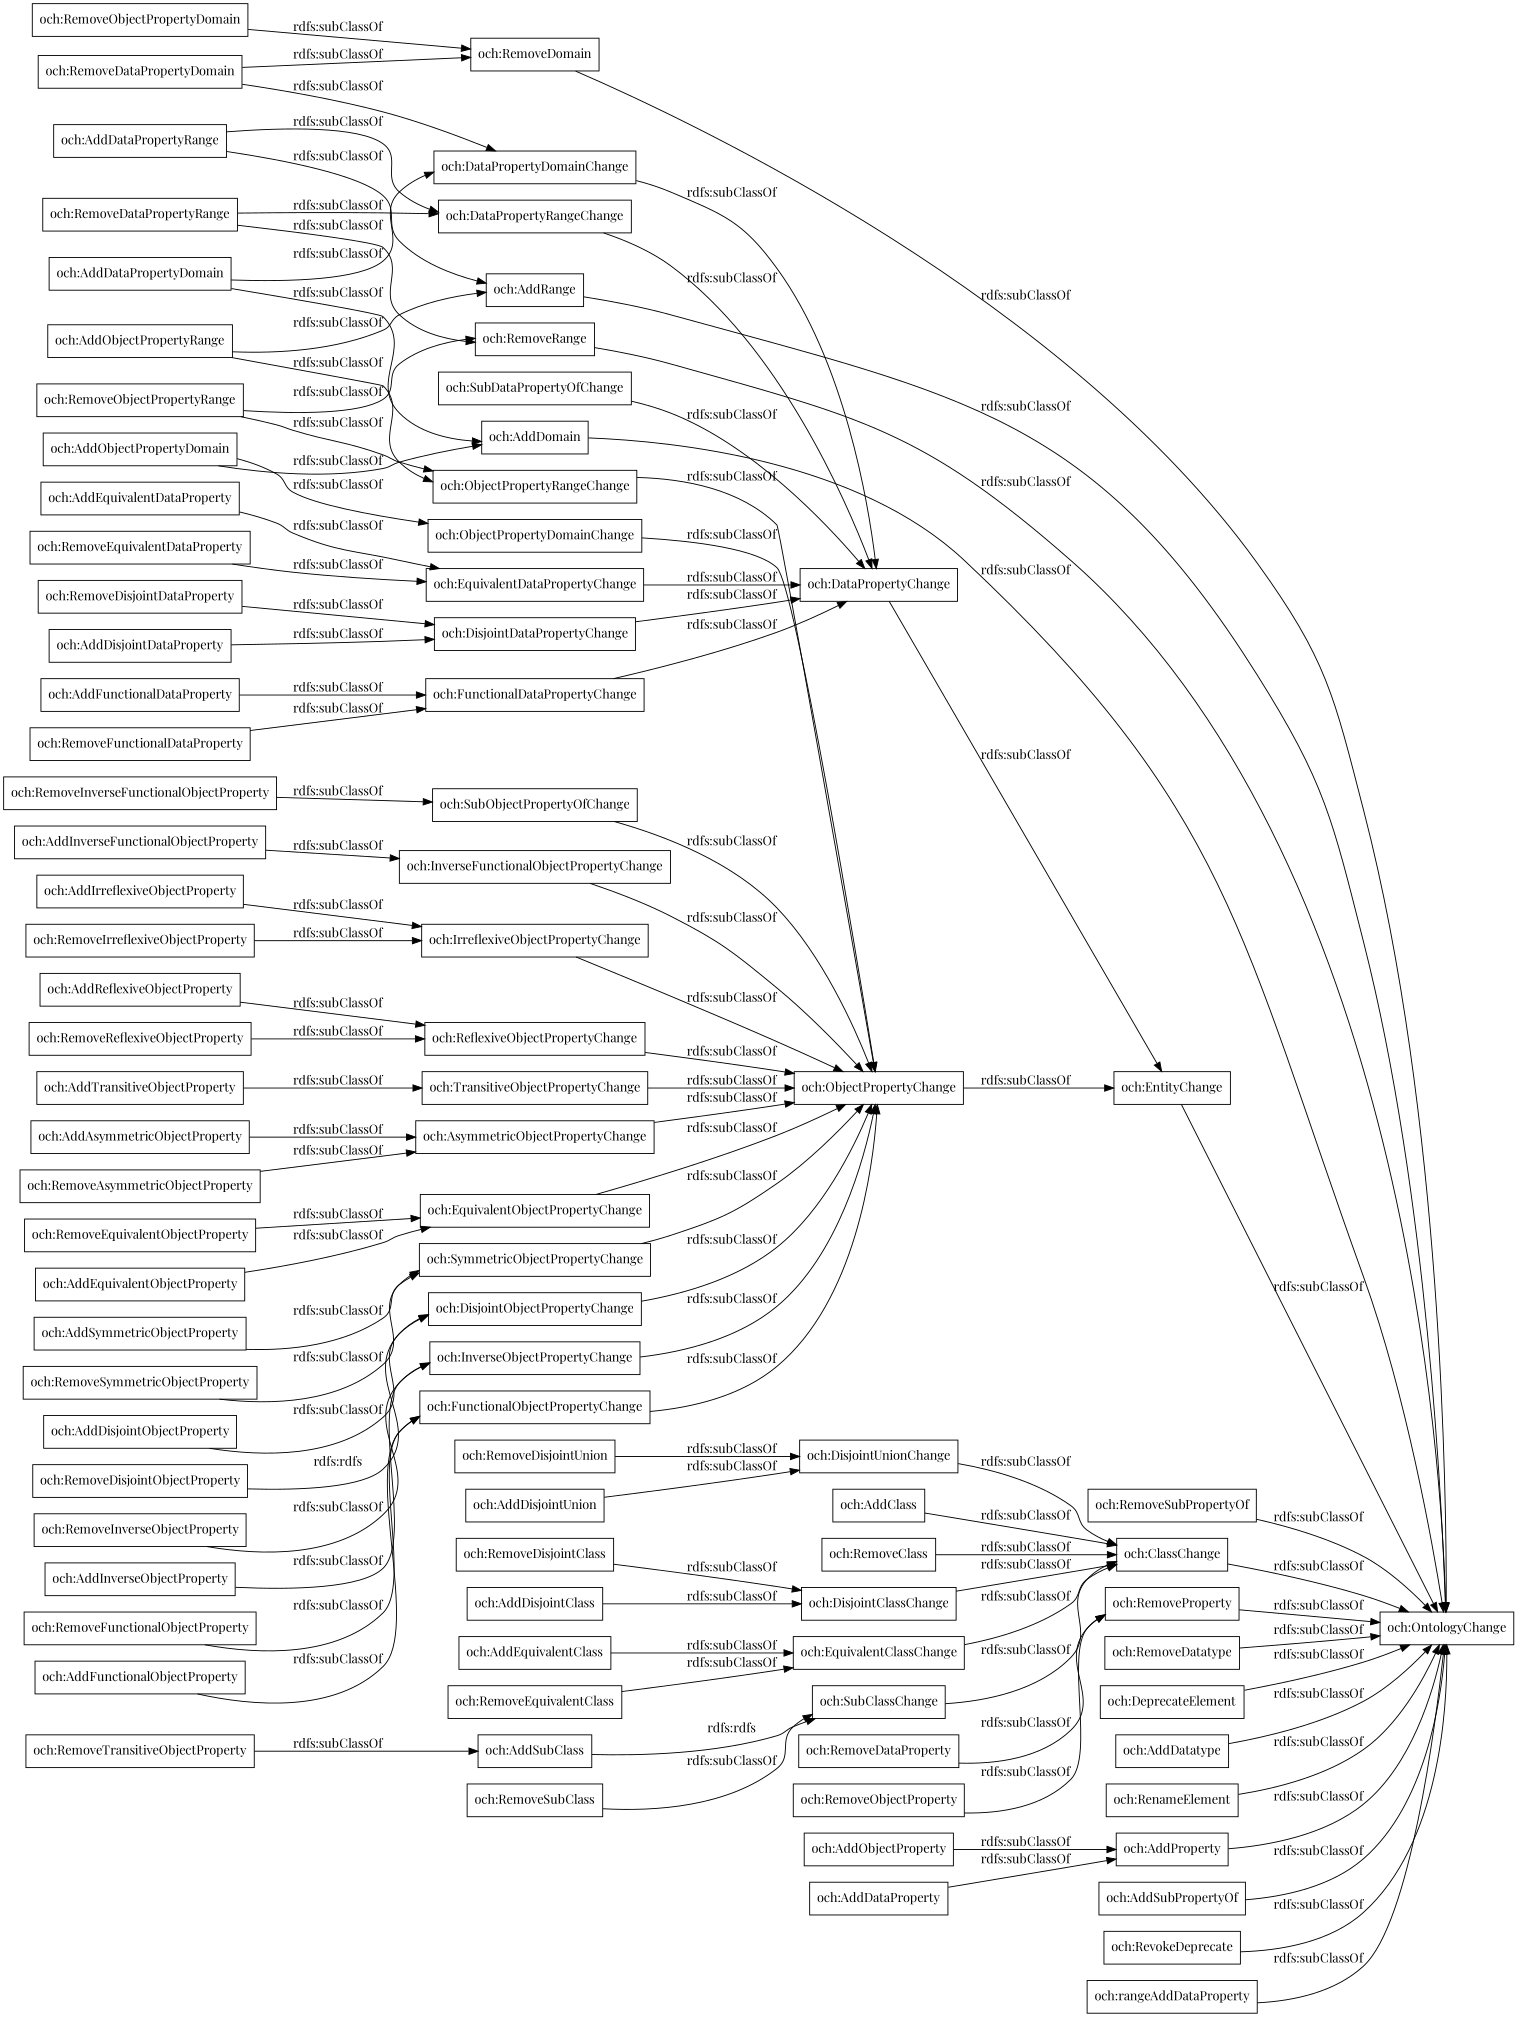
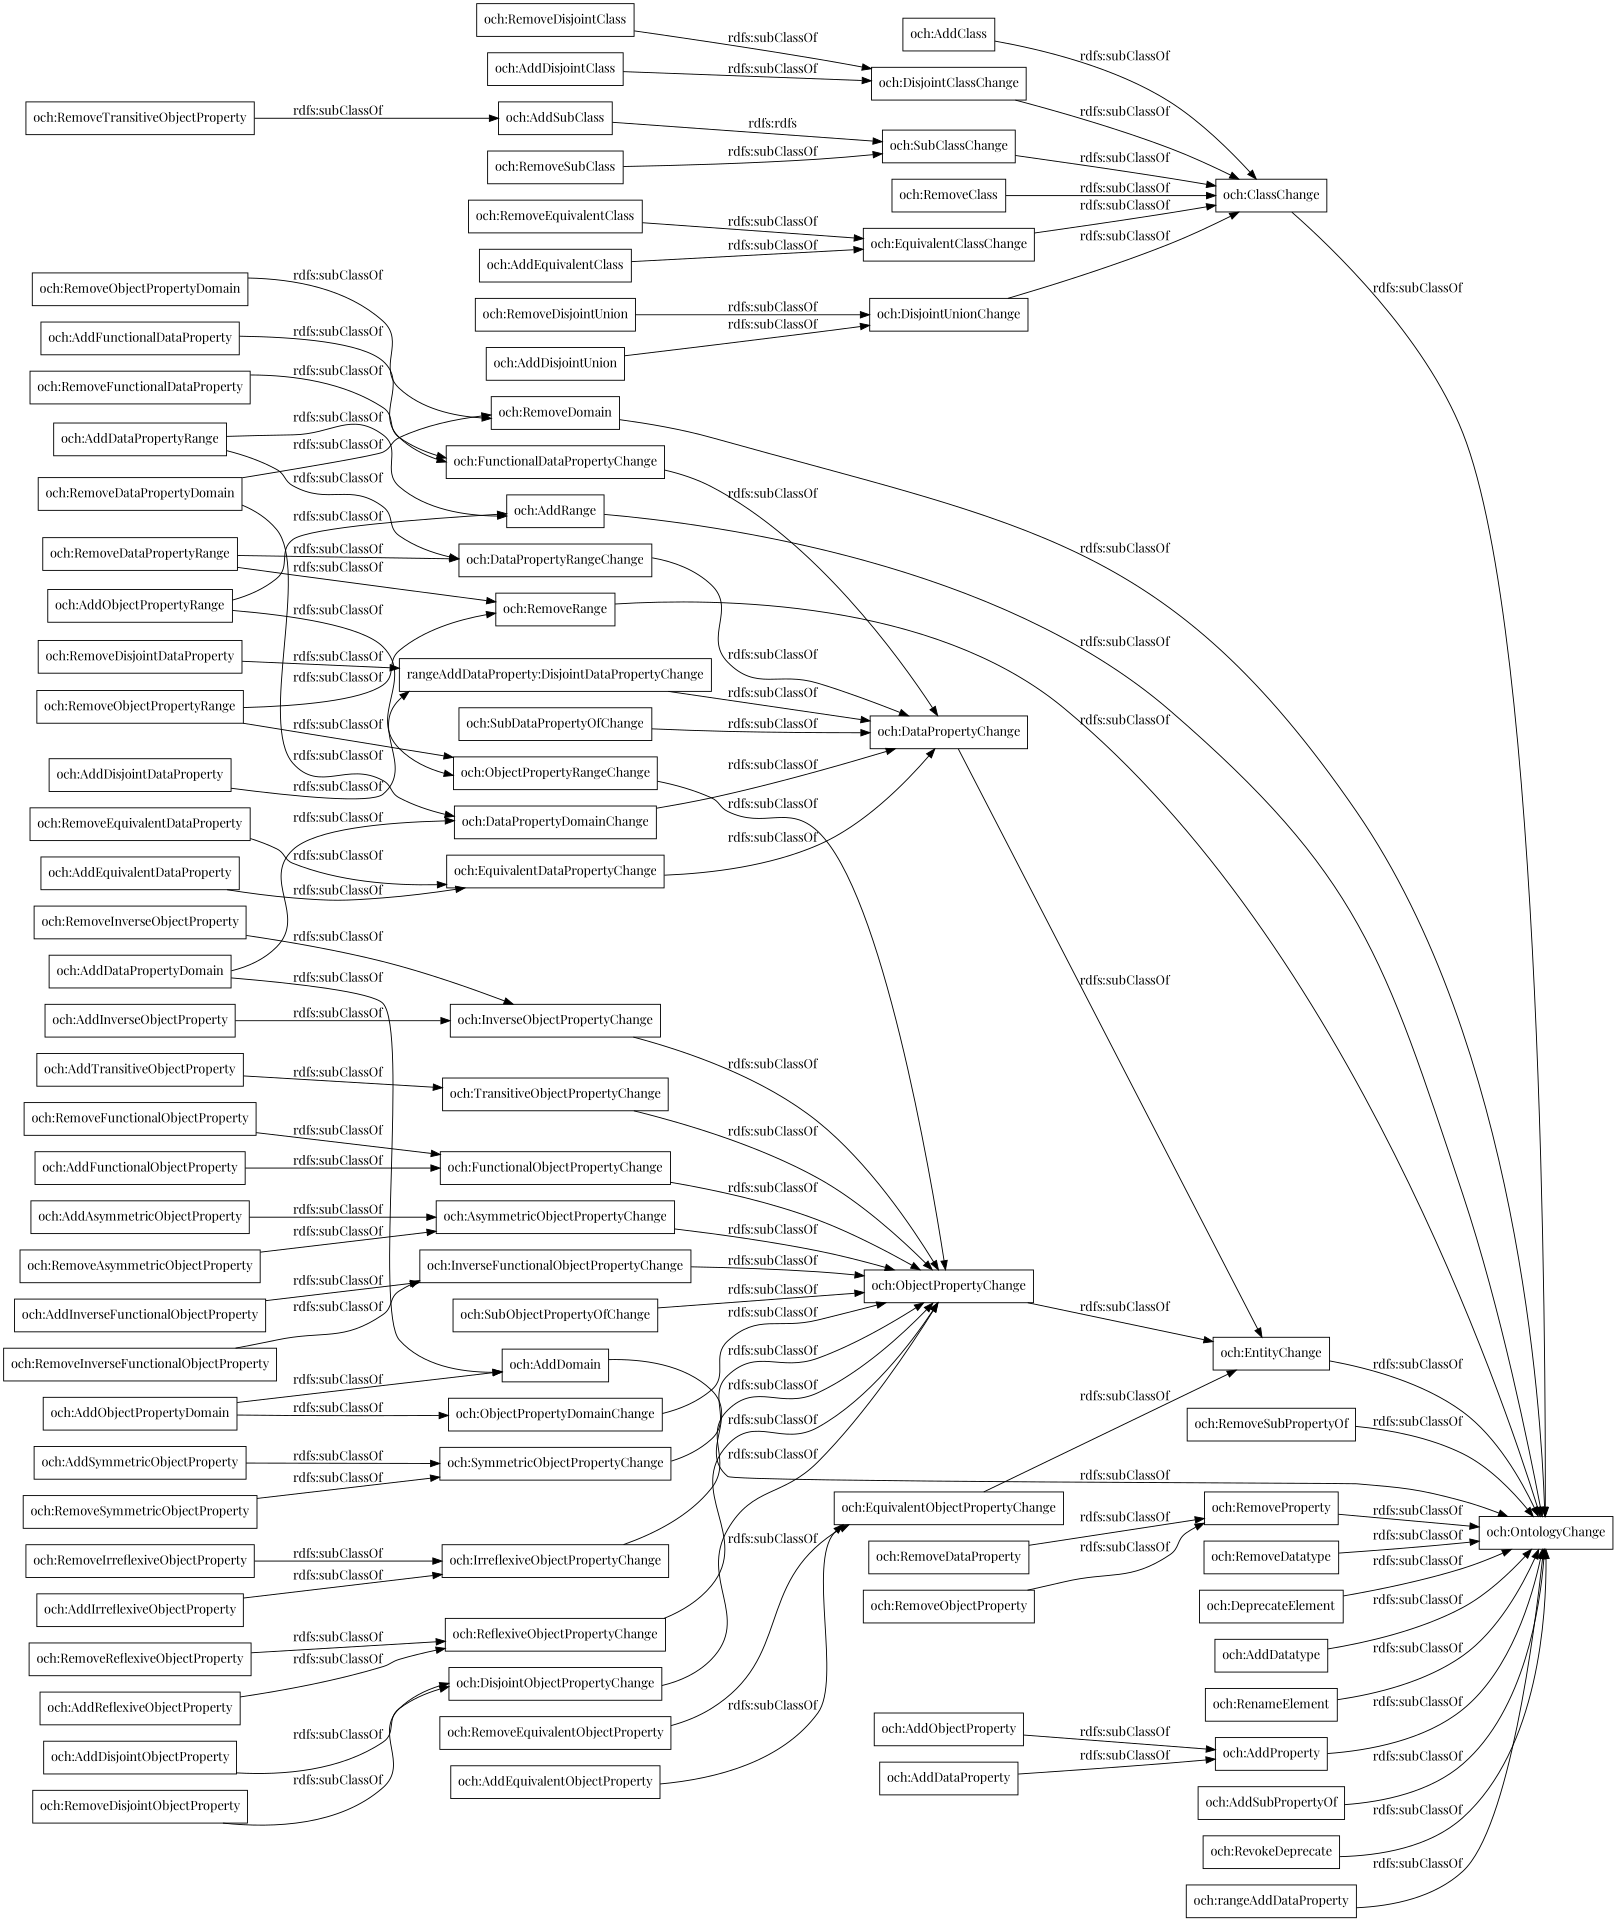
node "och:DisjointDataPropertyChange": label "och:DisjointDataPropertyChange" -> "rangeAddDataProperty:DisjointDataPropertyChange"
edge "och:RemoveInverseFunctionalObjectProperty" -> "och:SubObjectPropertyOfChange": now "och:RemoveInverseFunctionalObjectProperty" -> "och:InverseFunctionalObjectPropertyChange"
edge "och:EquivalentObjectPropertyChange" -> "och:ObjectPropertyChange": now "och:EquivalentObjectPropertyChange" -> "och:EntityChange"
edge "och:RemoveDisjointObjectProperty" -> "och:DisjointObjectPropertyChange": label "rdfs:rdfs" -> "rdfs:subClassOf"
